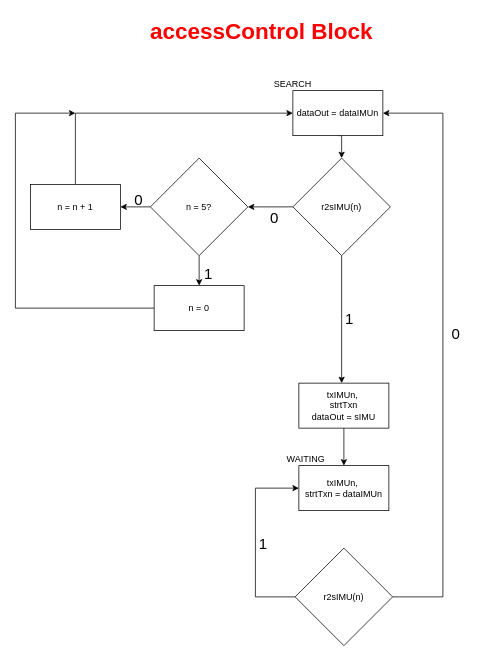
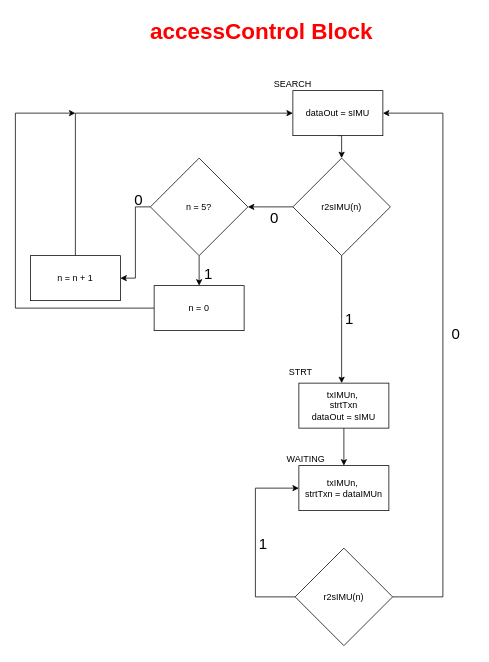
node "dataOut = dataIMUn": label "dataOut = dataIMUn" -> "dataOut = sIMU"
node "n = n + 1": moved (75, 207) -> (75, 278)
node "STRT": added
